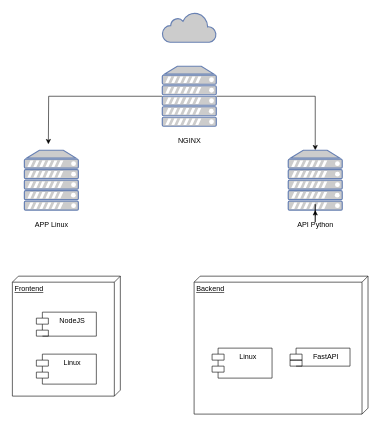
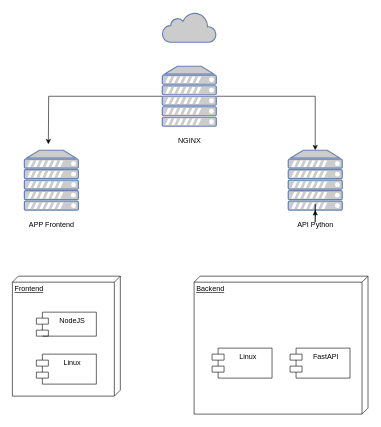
node "APP Linux": label "APP Linux" -> "APP Frontend"
node "FastAPI": size 60x18 -> 60x30
